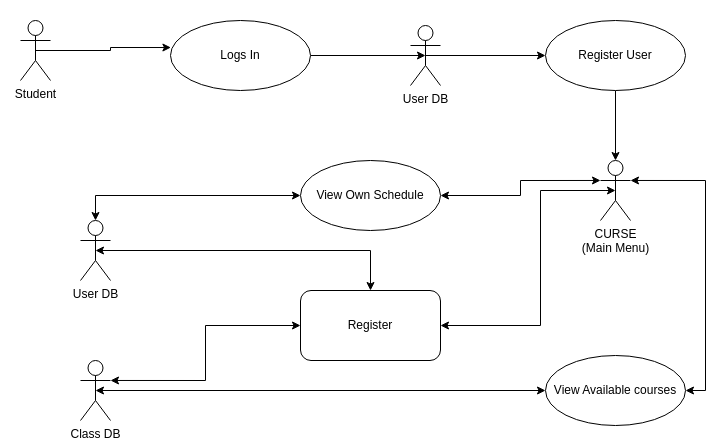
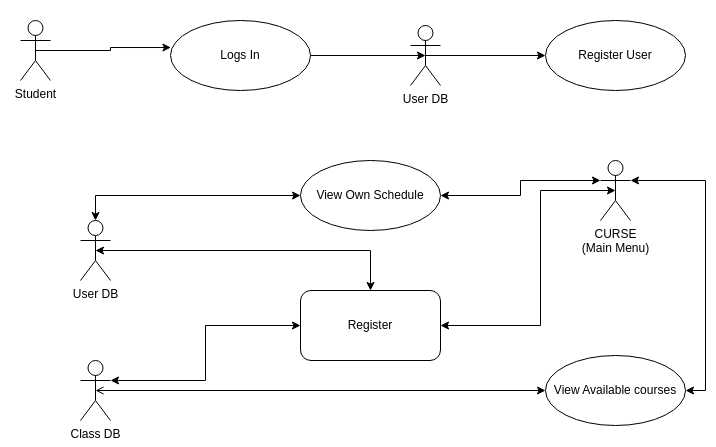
edge "Register User" -> "CURSE (Main Menu)": removed
edge "Class DB" -- "View Available courses": arrowhead classic -> open
